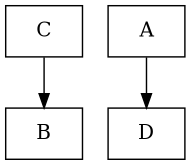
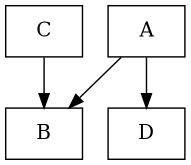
edge "A" -> "B": added
